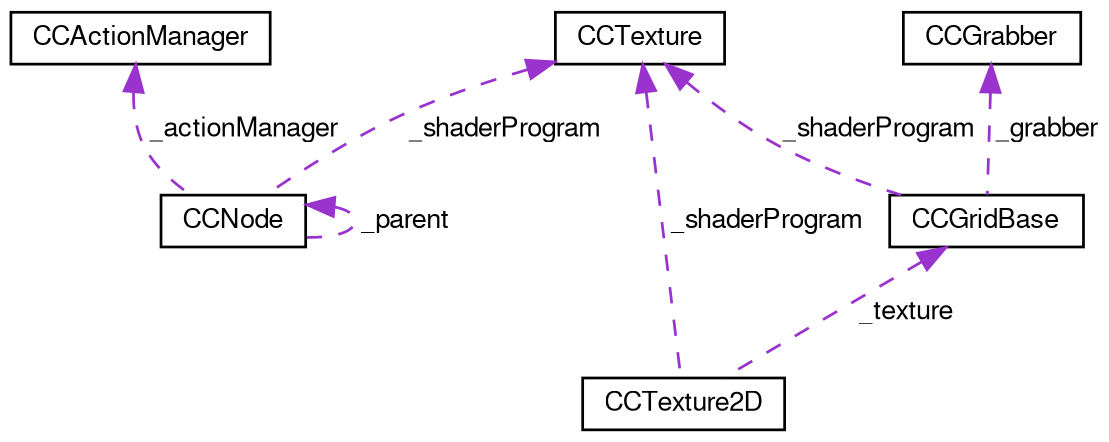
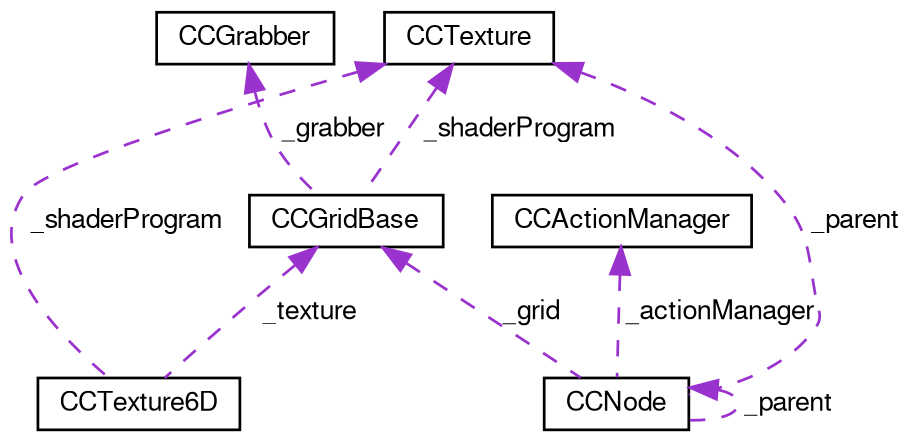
edge "CCNode" -> "CCTexture": label " _shaderProgram" -> " _parent"
edge "CCNode" -> "CCGridBase": added, label "_grid"
node "CCTexture2D": label "CCTexture2D" -> "CCTexture6D"
